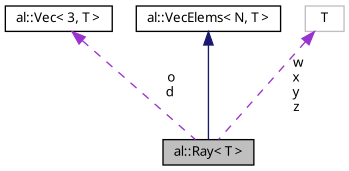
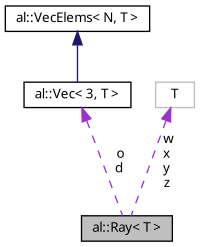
edge "al::Ray< T >" -> "al::VecElems< N, T >": now "al::Vec< 3, T >" -> "al::VecElems< N, T >"
